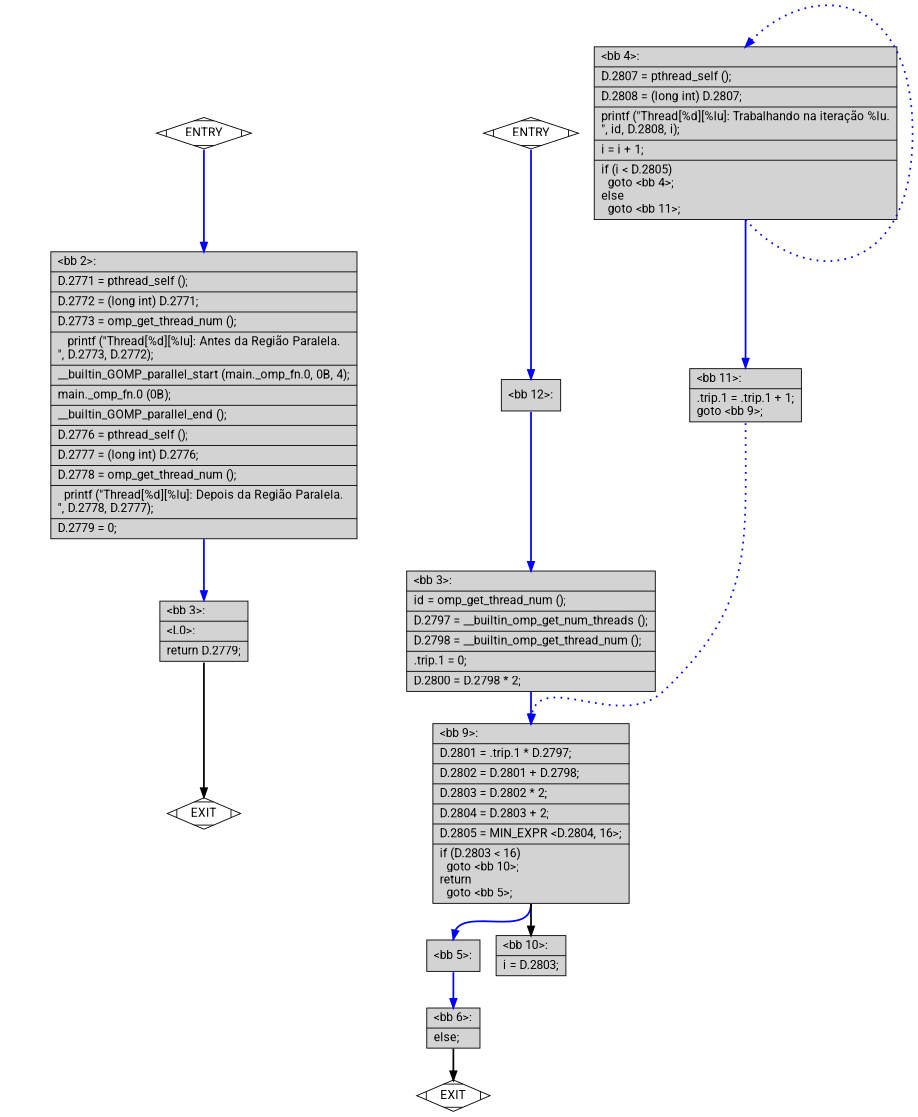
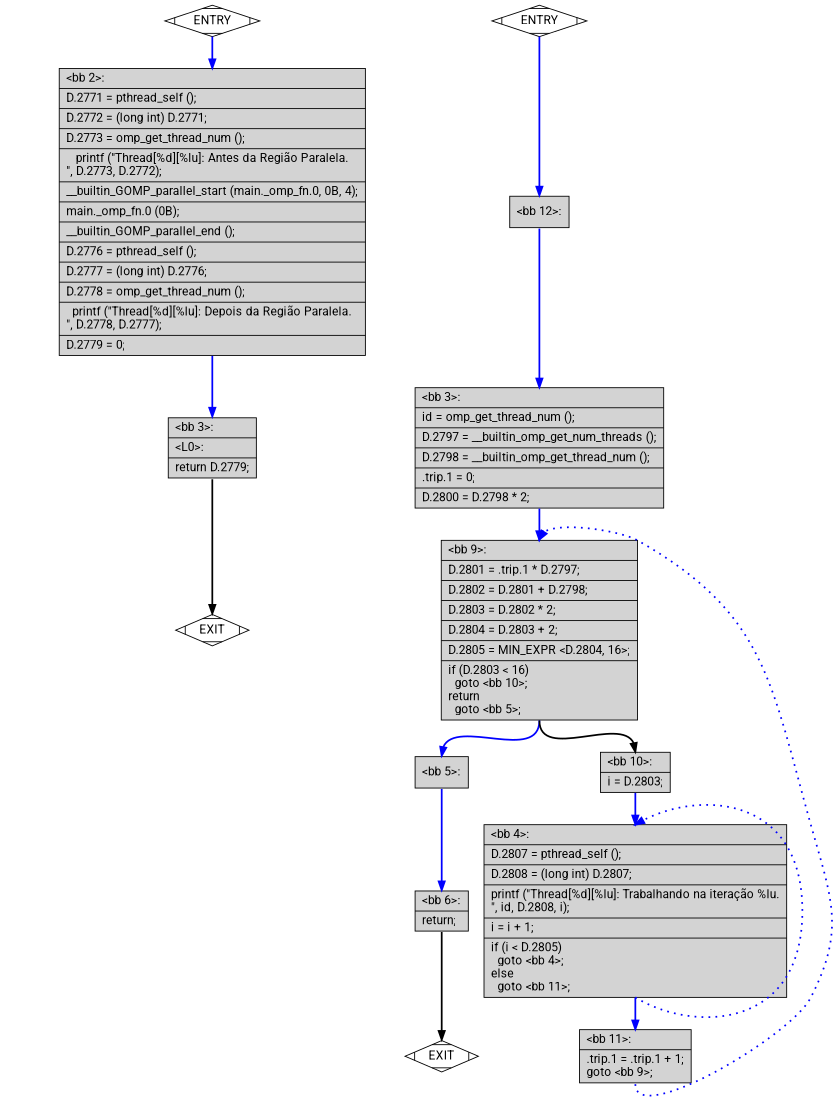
edge "<bb 10>:" -> "<bb 4>:": added
node "<bb 6>:": text "else;" -> "return;"
